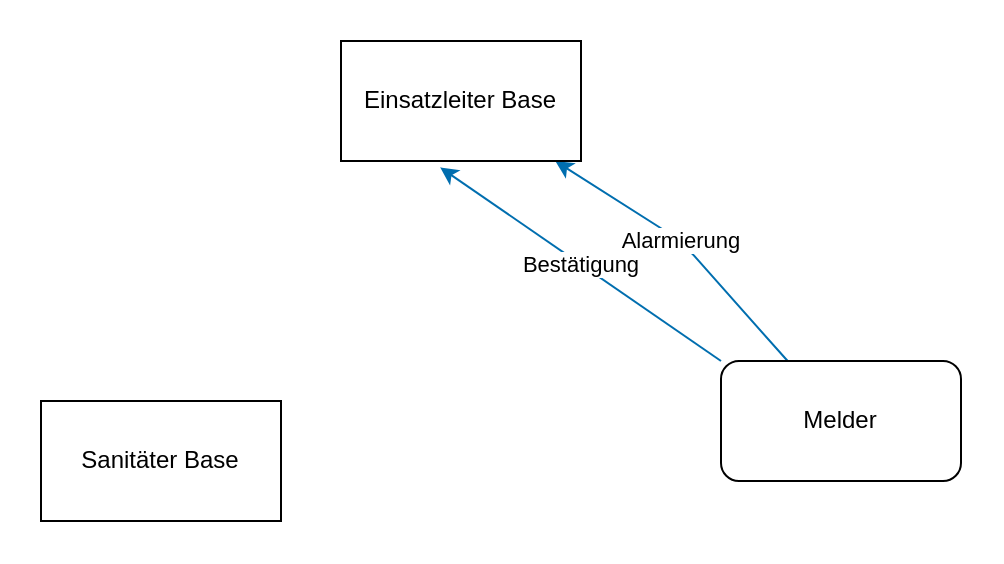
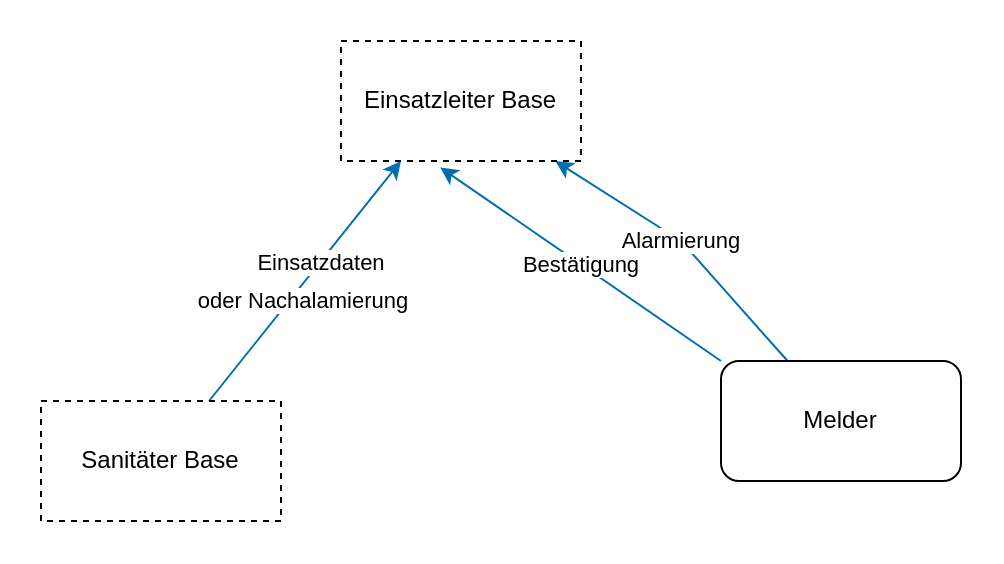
node "Einsatzleiter Base": style solid -> dashed
edge "Sanitäter Base" -> "Einsatzleiter Base": added, labels "oder Nachalamierung", "Einsatzdaten"
node "Sanitäter Base": style solid -> dashed
